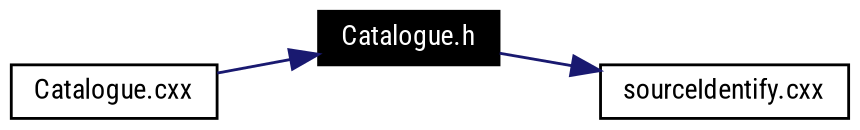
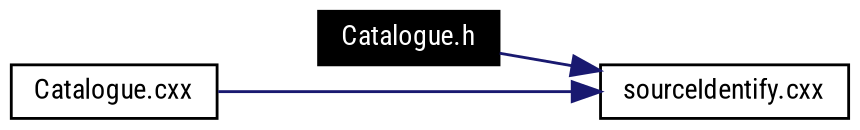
edge "Catalogue.cxx" -> "Catalogue.h": now "Catalogue.cxx" -> "sourceIdentify.cxx"
